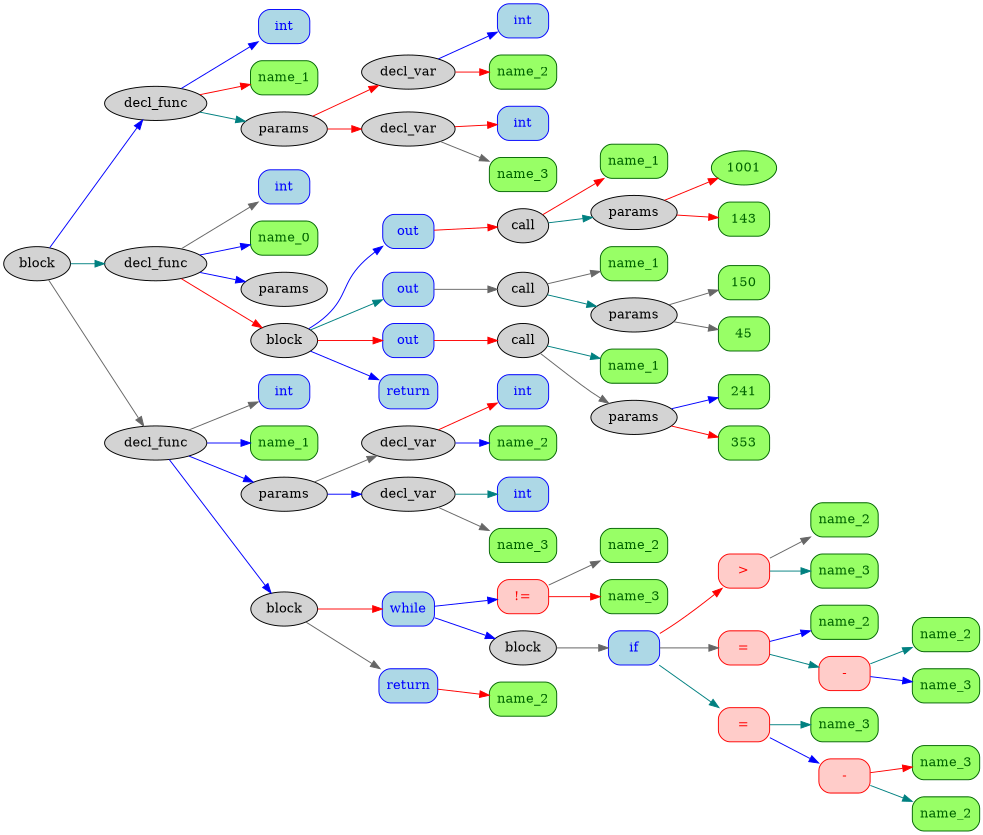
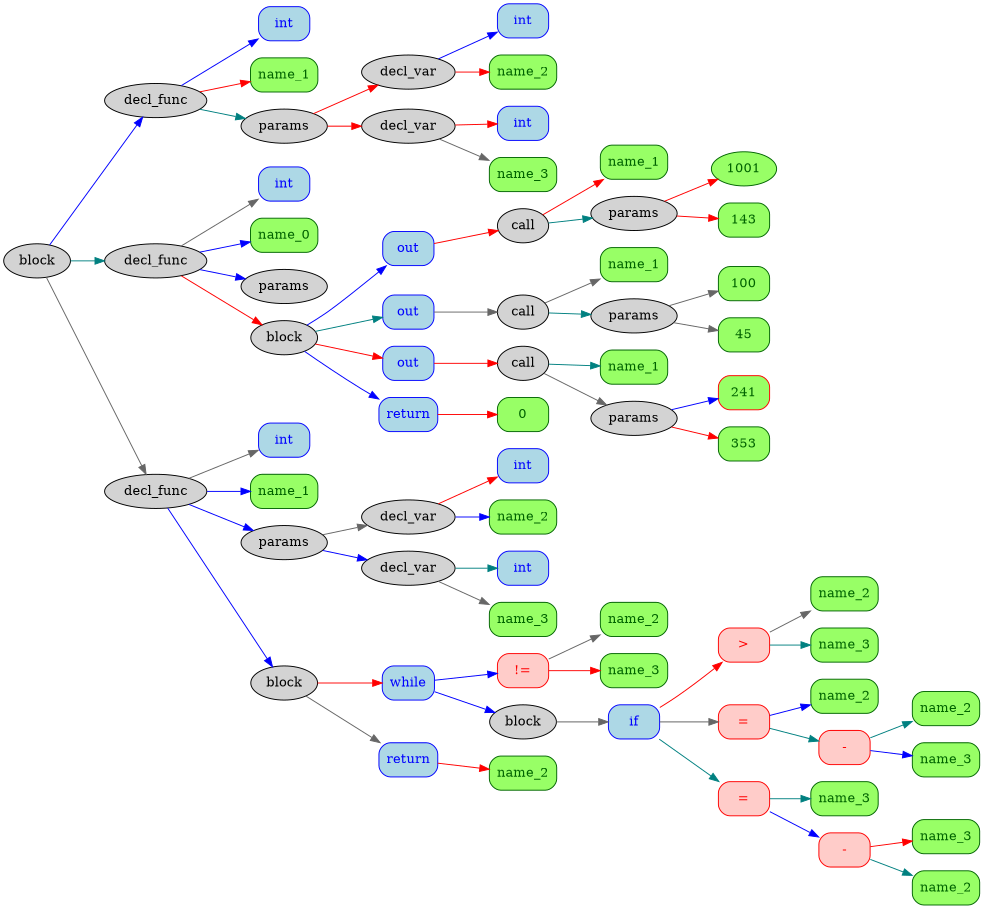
node "150": label "150" -> "100"
node "241": color darkgreen -> red
node "0": added
